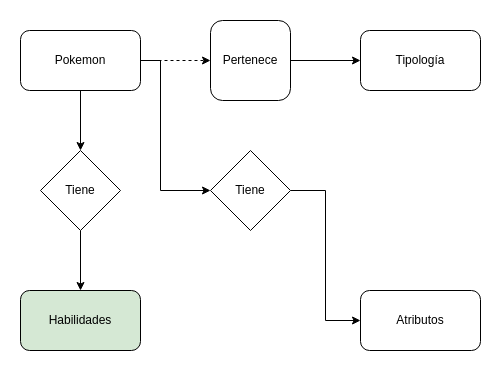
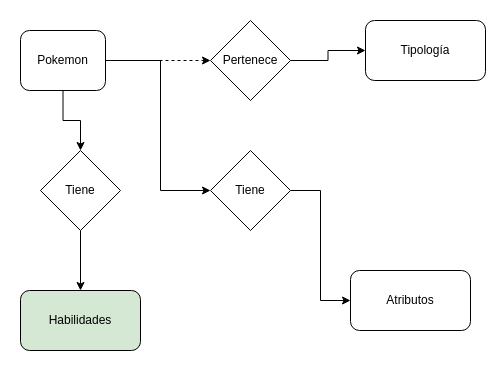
node "Pokemon": size 120x60 -> 85x60
node "Pertenece": shape rounded rectangle -> diamond
node "Tipología": moved (421, 61) -> (426, 51)
node "Atributos": moved (421, 321) -> (411, 301)
